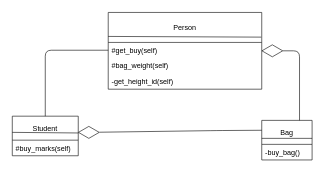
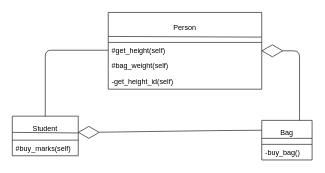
node "#get_buy(self)": label "#get_buy(self)" -> "#get_height(self)"
